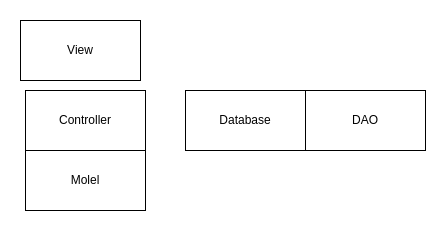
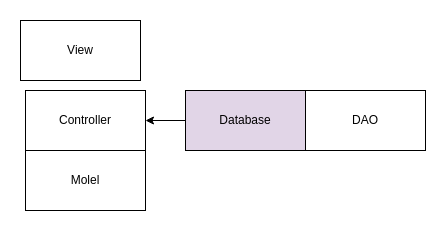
edge "Database" -> "Controller": added
node "Database": fillcolor #ffffff -> #e1d5e7
